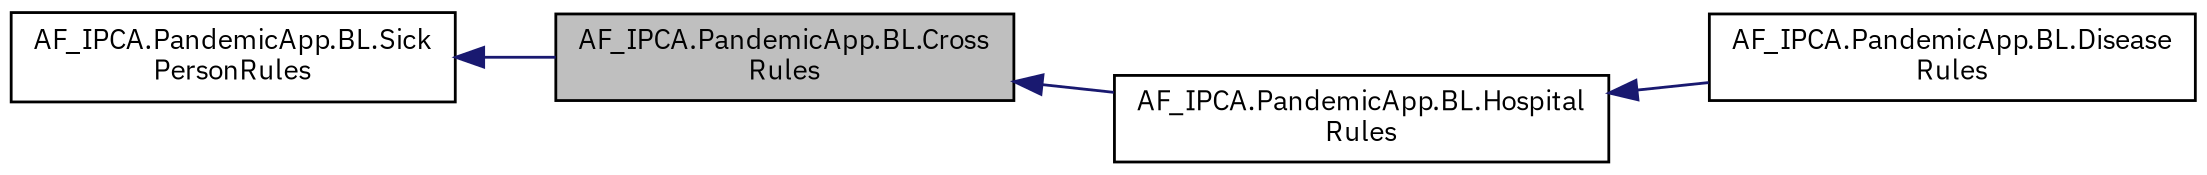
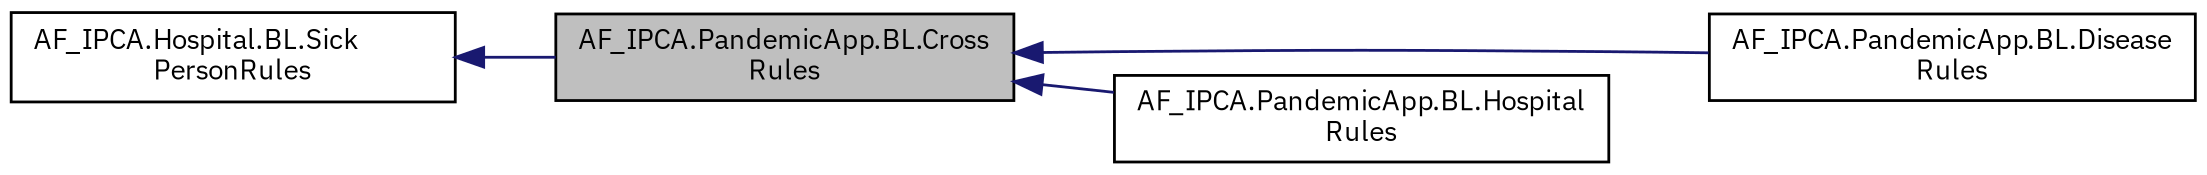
node "AF_IPCA.PandemicApp.BL.Sick PersonRules": label "AF_IPCA.PandemicApp.BL.Sick PersonRules" -> "AF_IPCA.Hospital.BL.Sick PersonRules"
edge "AF_IPCA.PandemicApp.BL.Disease Rules" -> "AF_IPCA.PandemicApp.BL.Hospital Rules": now "AF_IPCA.PandemicApp.BL.Disease Rules" -> "AF_IPCA.PandemicApp.BL.Cross Rules"
